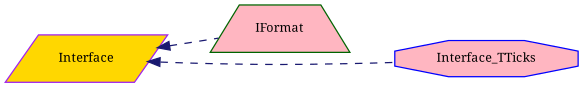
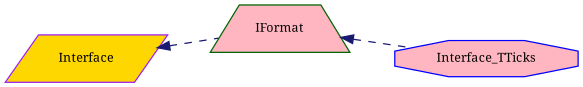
edge "Interface_TTicks" -> "Interface": now "Interface_TTicks" -> "IFormat"
